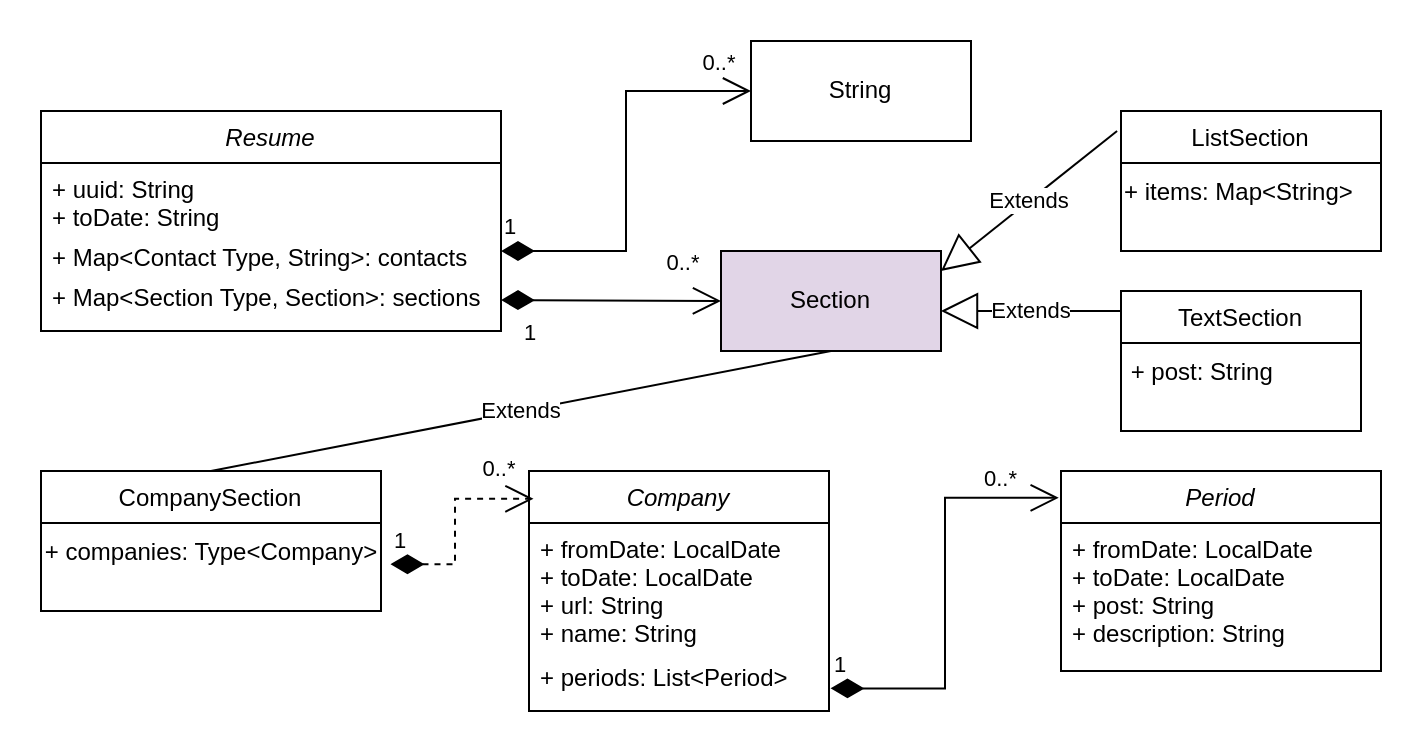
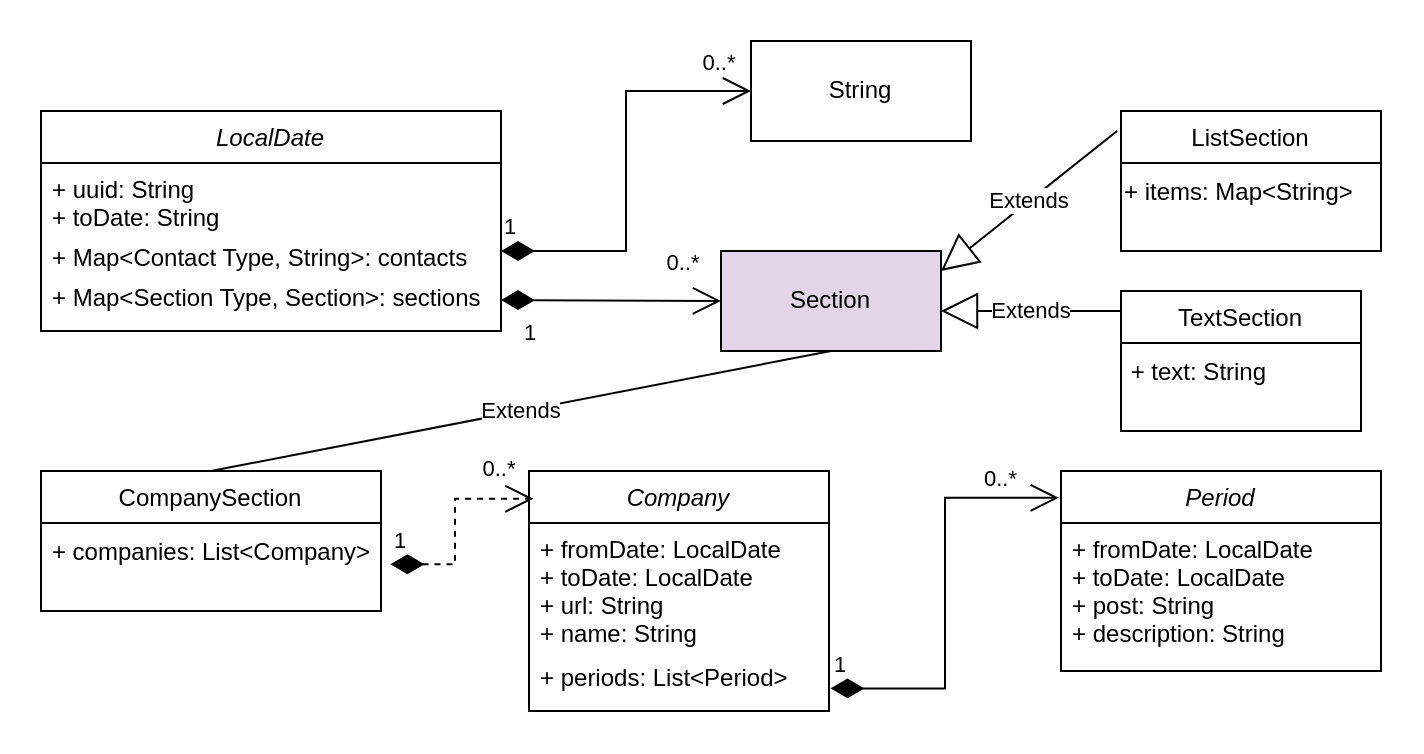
node "Resume": label "Resume" -> "LocalDate"
node "+ post: String": label "+ post: String" -> "+ text: String"
node "+ companies: Type<Company>": label "+ companies: Type<Company>" -> "+ companies: List<Company>"
